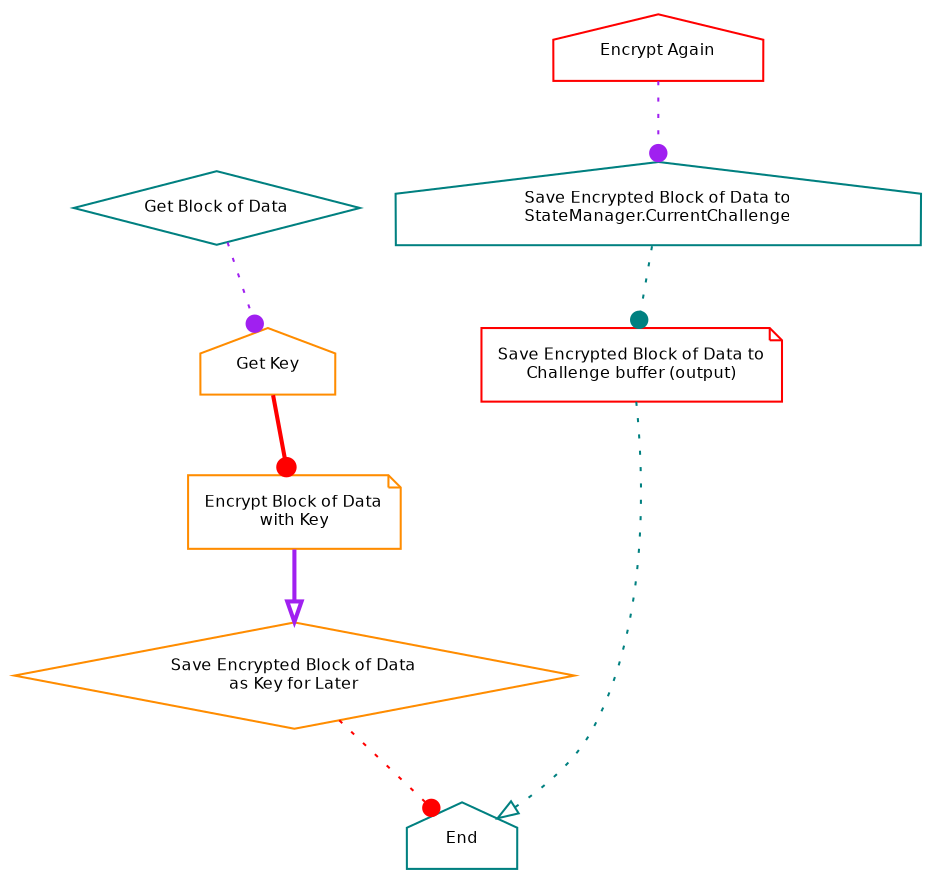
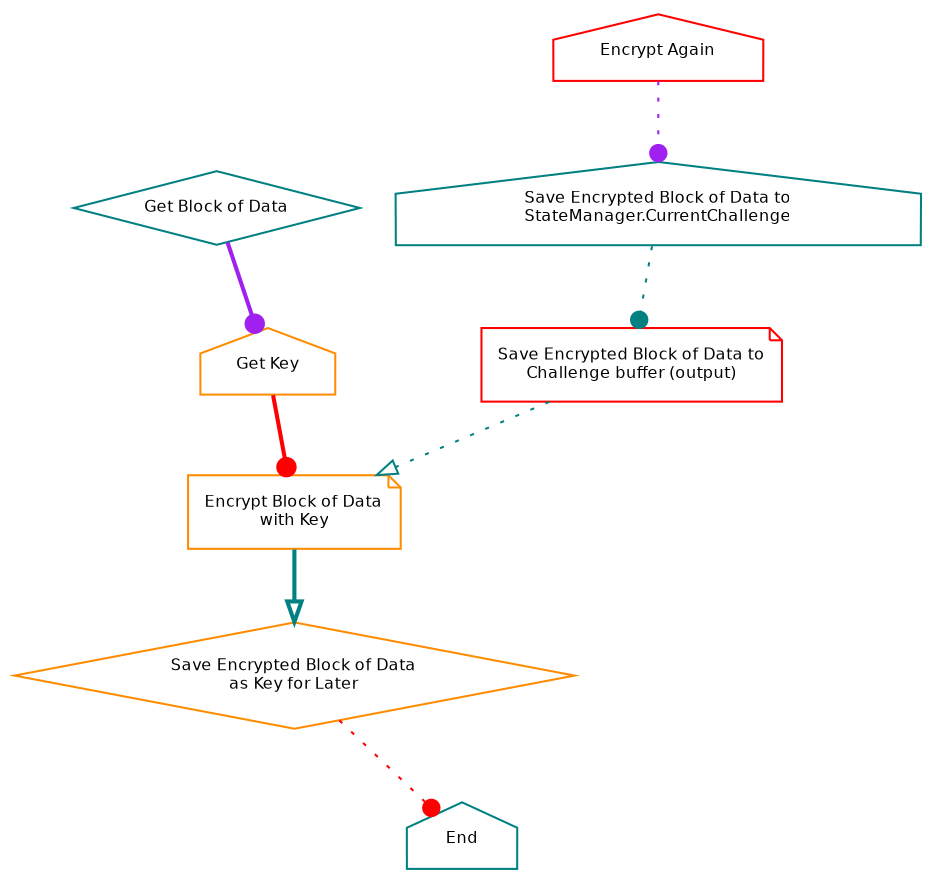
edge "Get Block of Data" -> "Get Key": style dotted -> bold
edge "Encrypt Block of Data with Key" -> "Save Encrypted Block of Data as Key for Later": color purple -> teal
edge "Save Encrypted Block of Data to Challenge buffer (output)" -> "End": now "Save Encrypted Block of Data to Challenge buffer (output)" -> "Encrypt Block of Data with Key"
